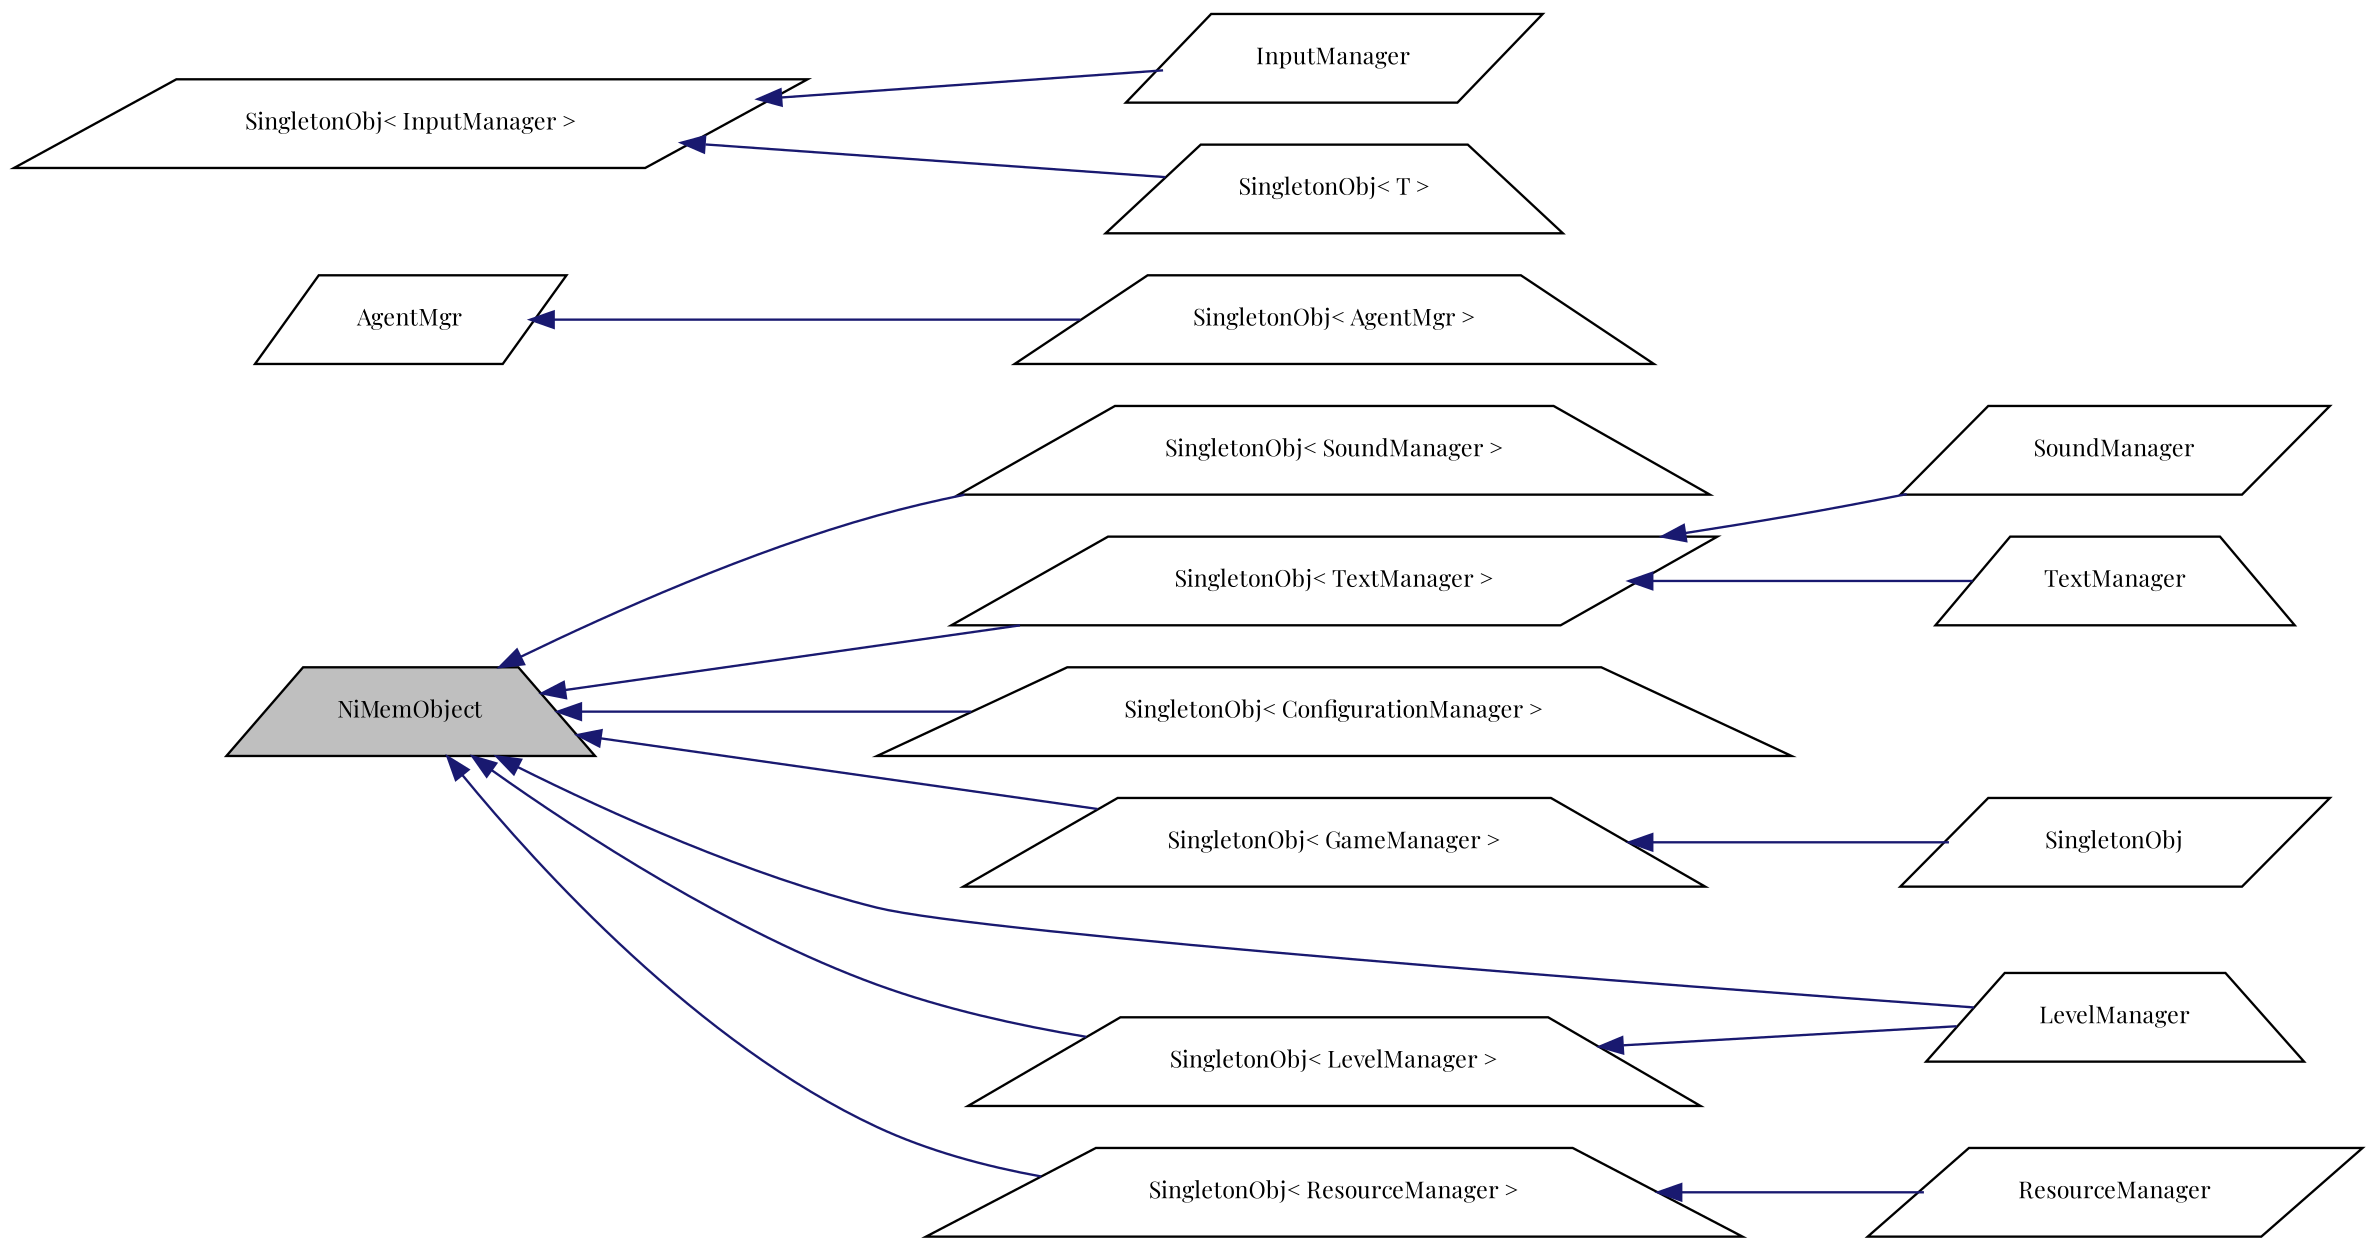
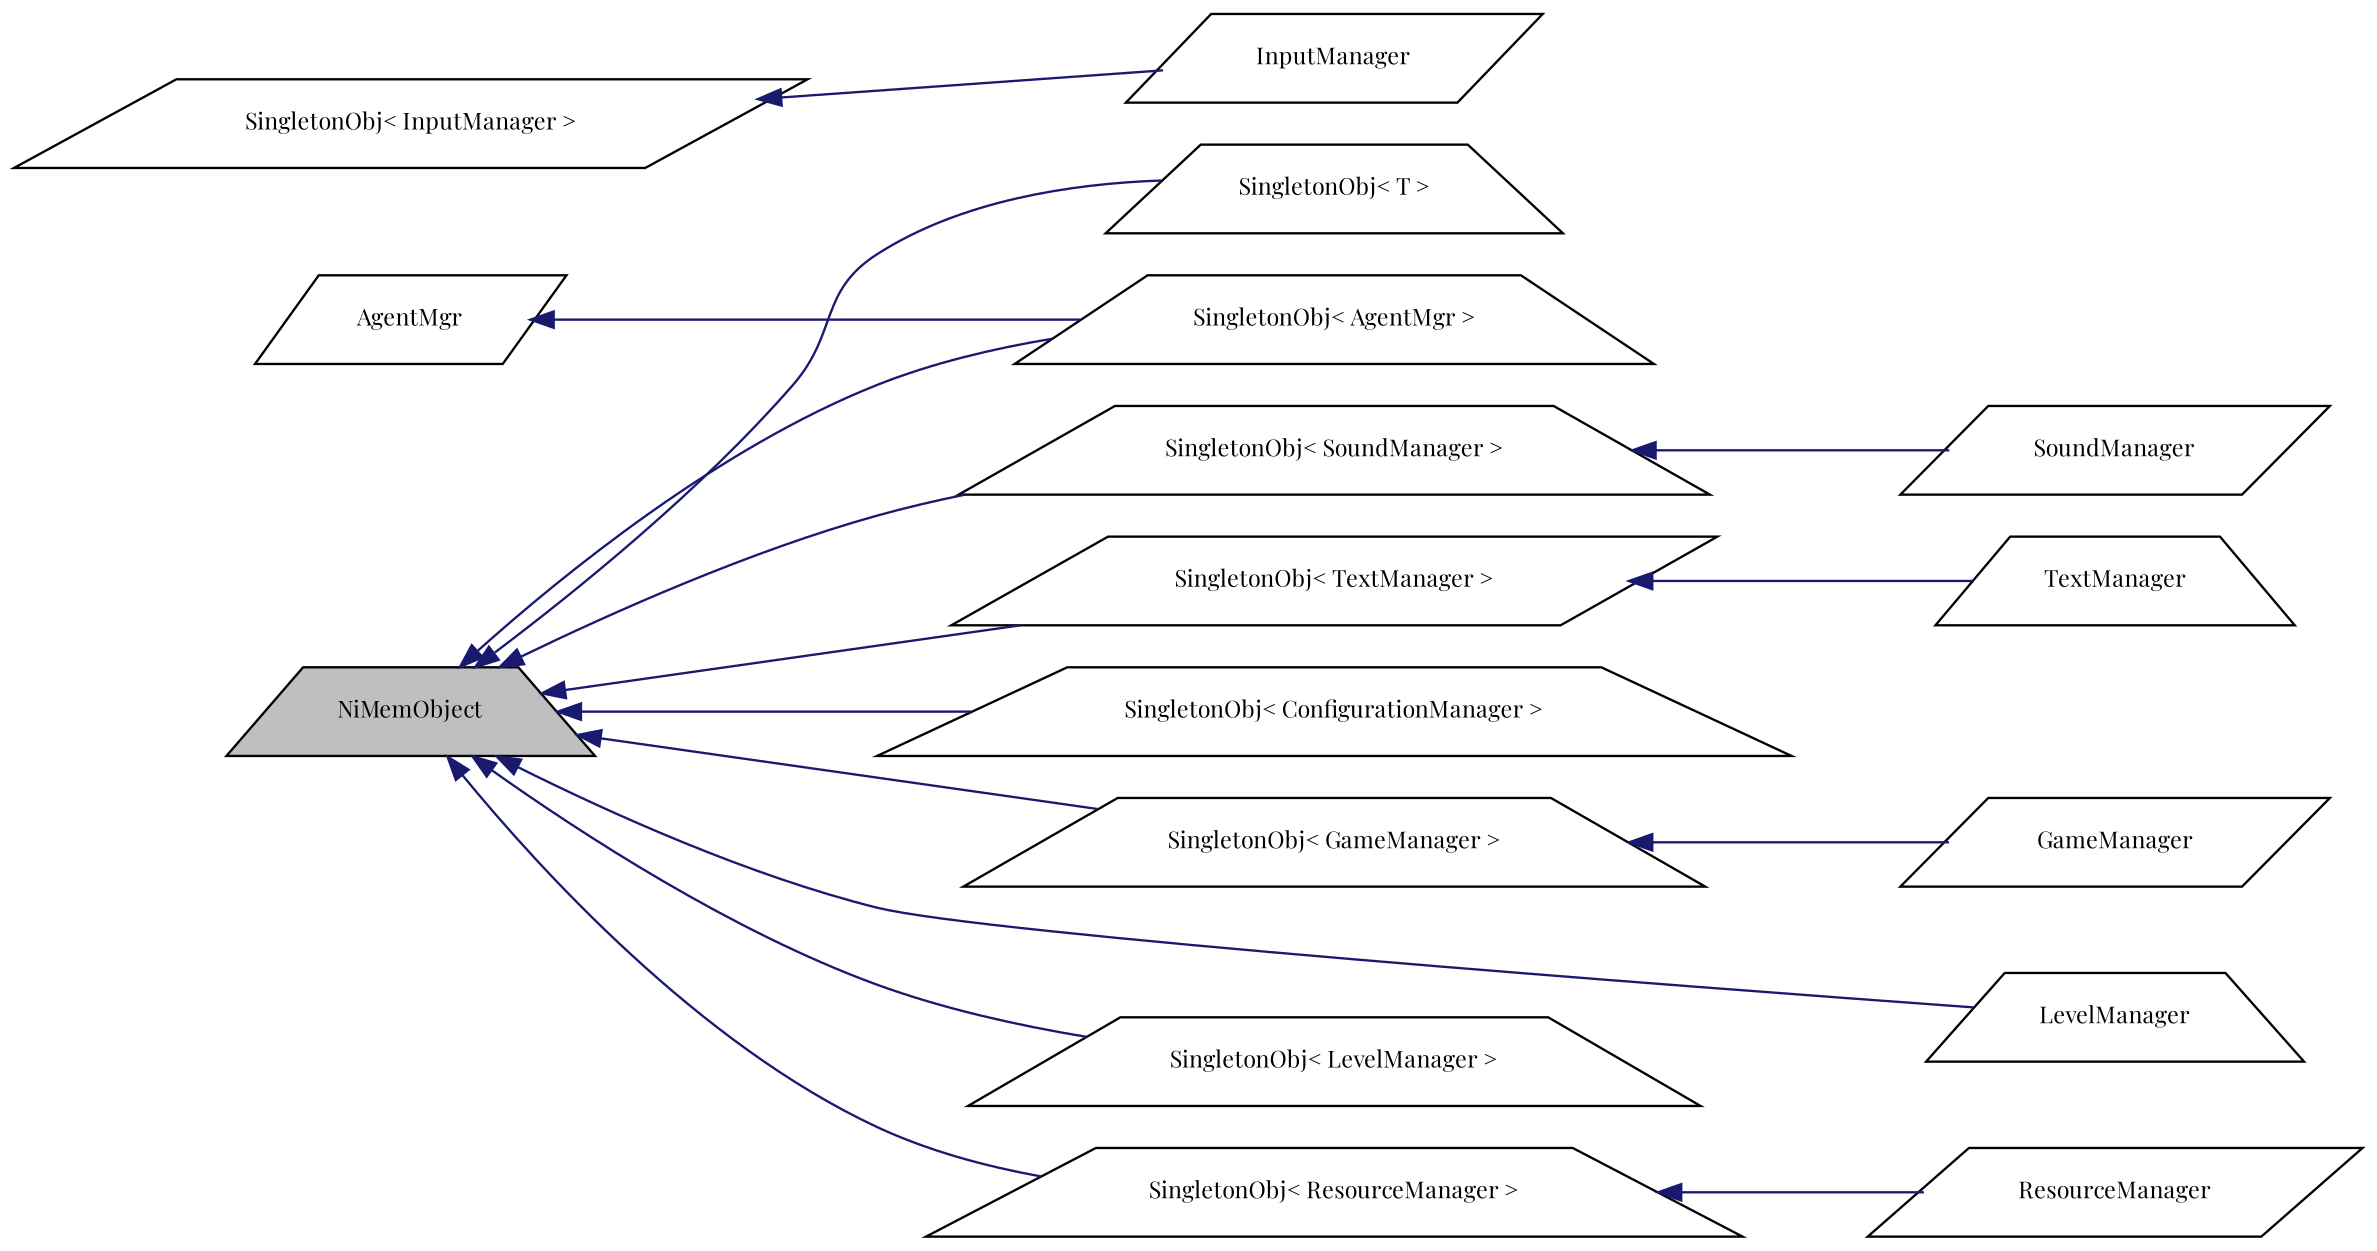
edge "SingletonObj< T >" -> "SingletonObj< InputManager >": now "SingletonObj< T >" -> "NiMemObject"
edge "SingletonObj< AgentMgr >" -> "NiMemObject": added
edge "SoundManager" -> "SingletonObj< TextManager >": now "SoundManager" -> "SingletonObj< SoundManager >"
node "SingletonObj": label "SingletonObj" -> "GameManager"
edge "LevelManager" -> "SingletonObj< LevelManager >": removed
